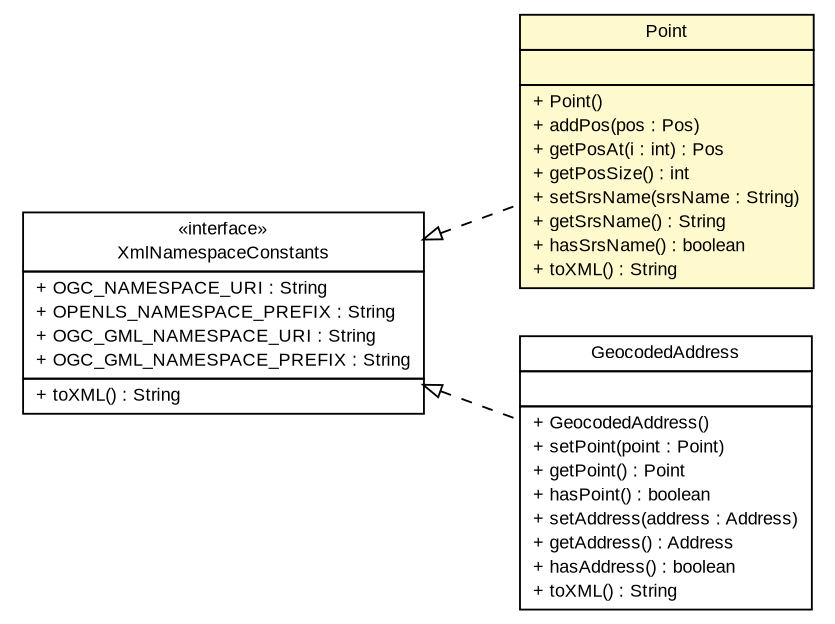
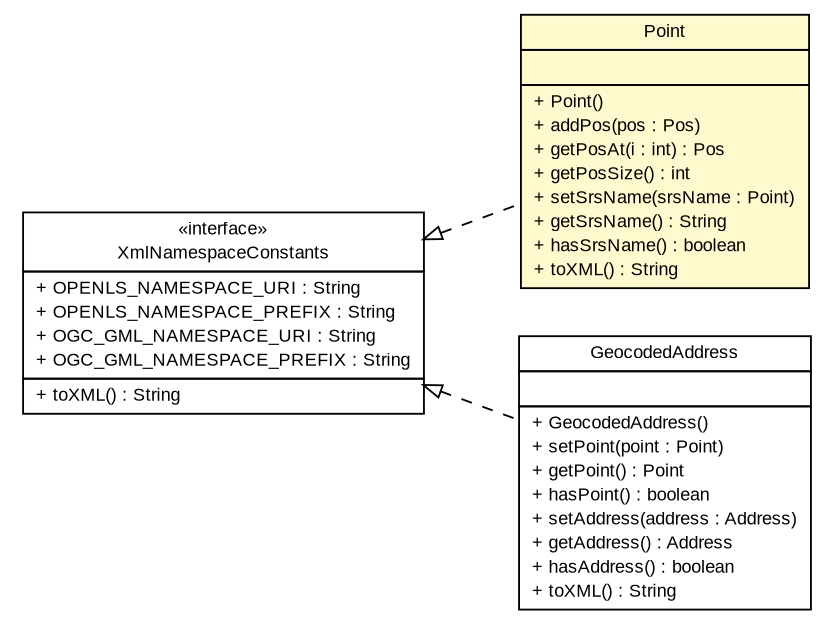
node "Point": text "+ setSrsName(srsName : String)" -> "+ setSrsName(srsName : Point)"
node "XmlNamespaceConstants": text "+ OGC_NAMESPACE_URI : String" -> "+ OPENLS_NAMESPACE_URI : String"
